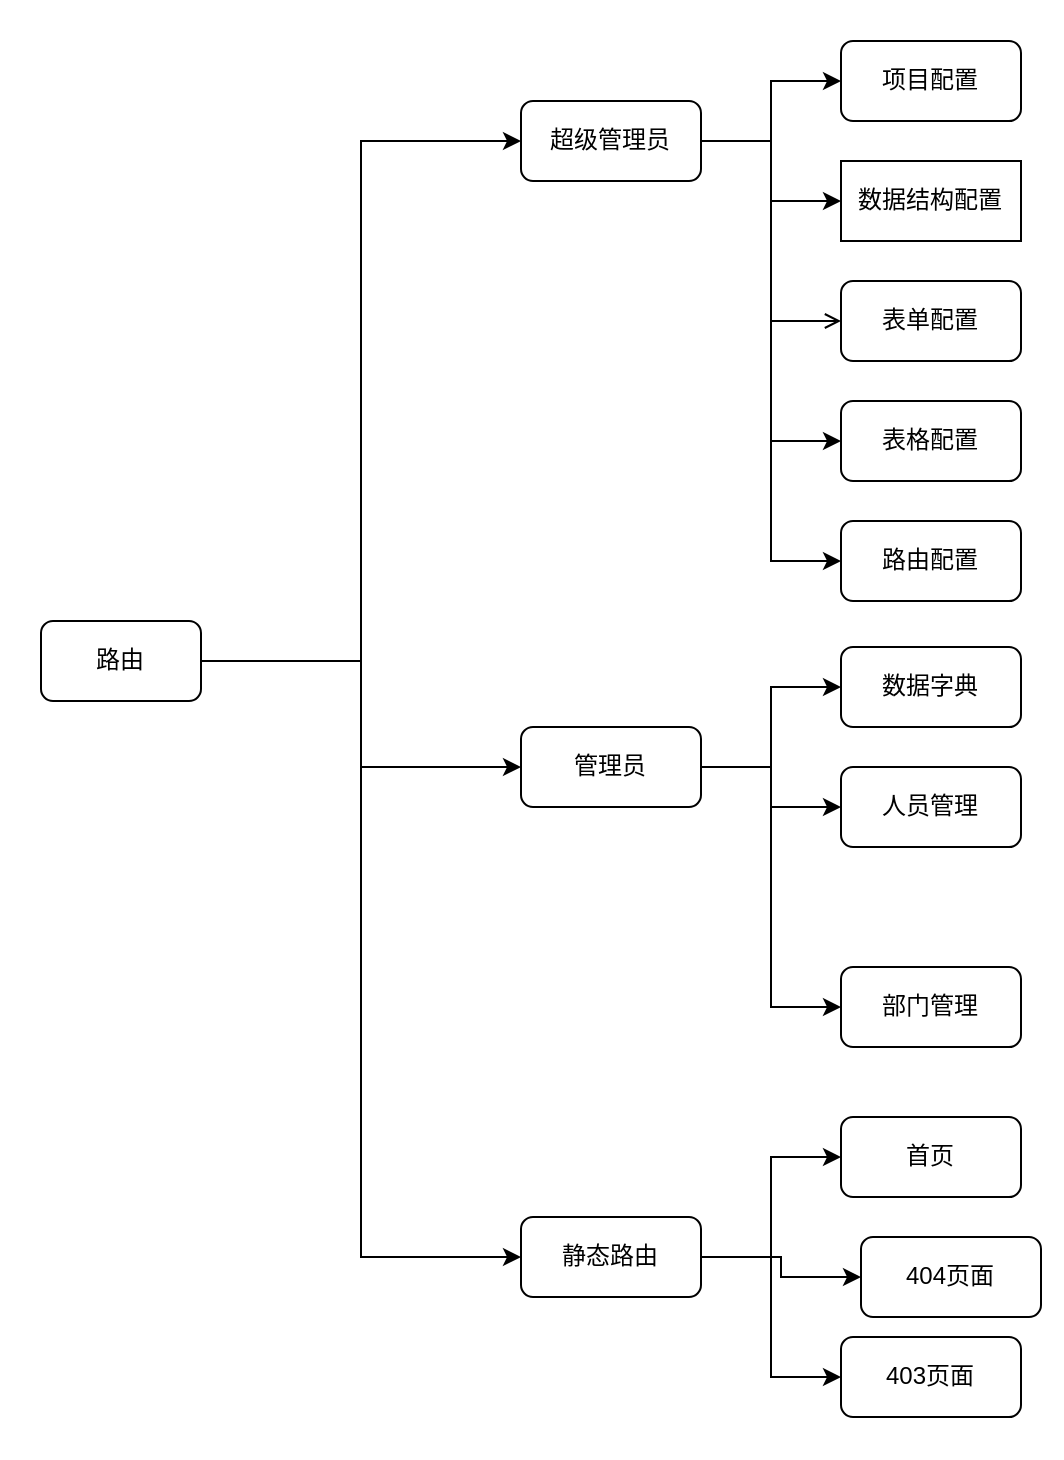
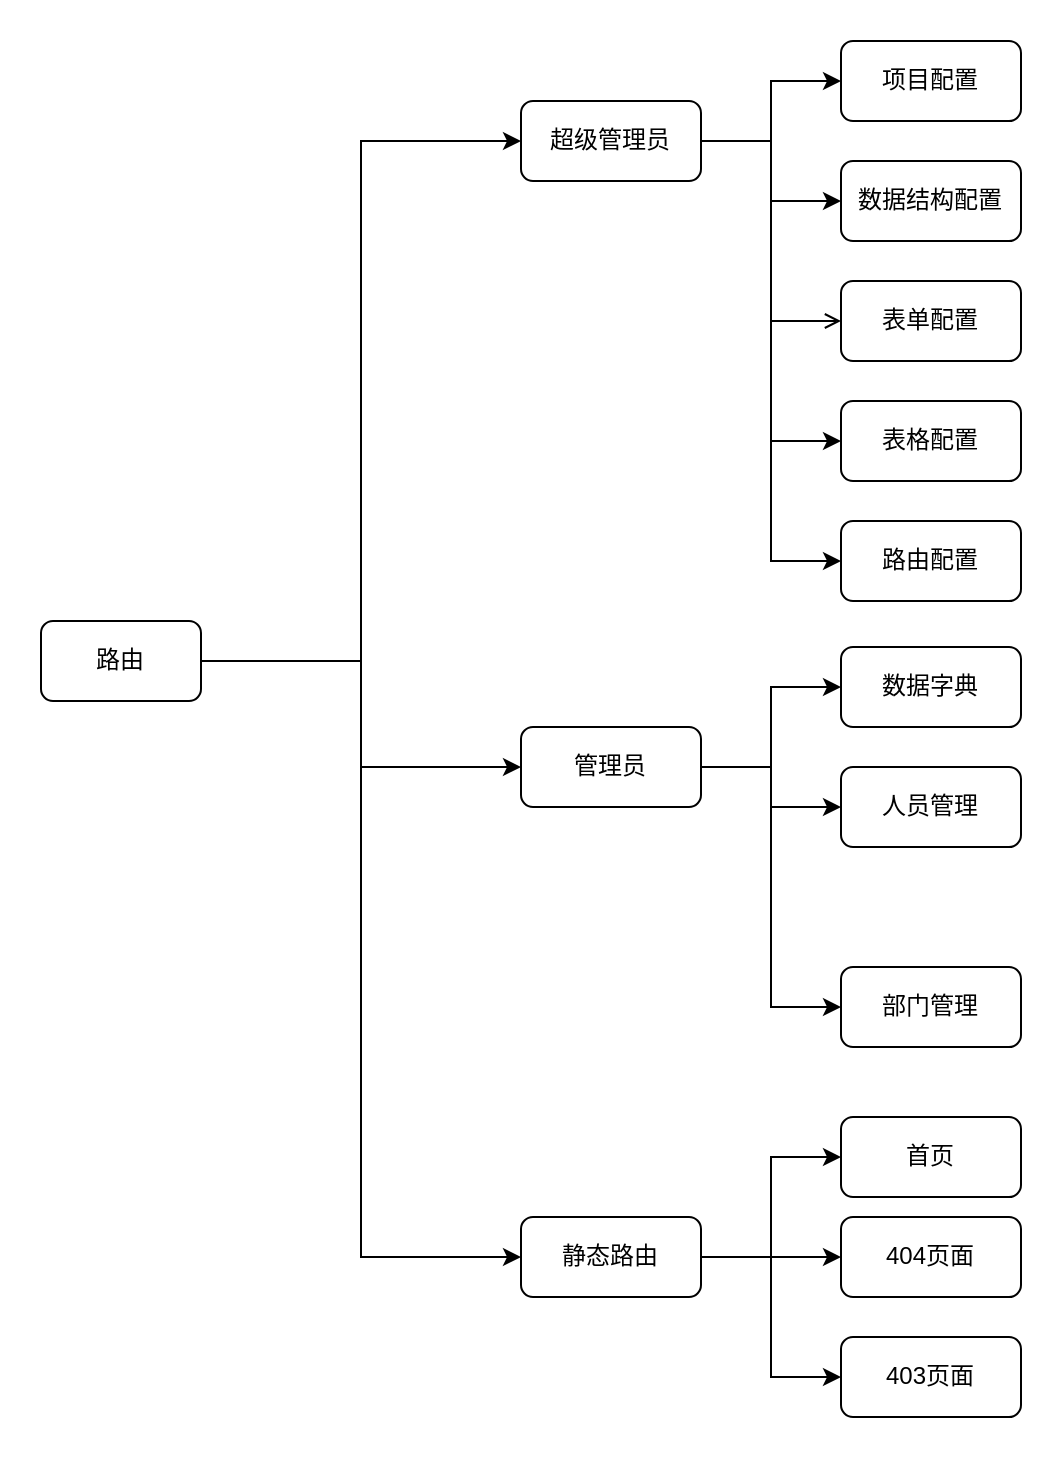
node "数据结构配置": shape rectangle -> rounded rectangle
node "404页面": moved (951, 1277) -> (931, 1257)
